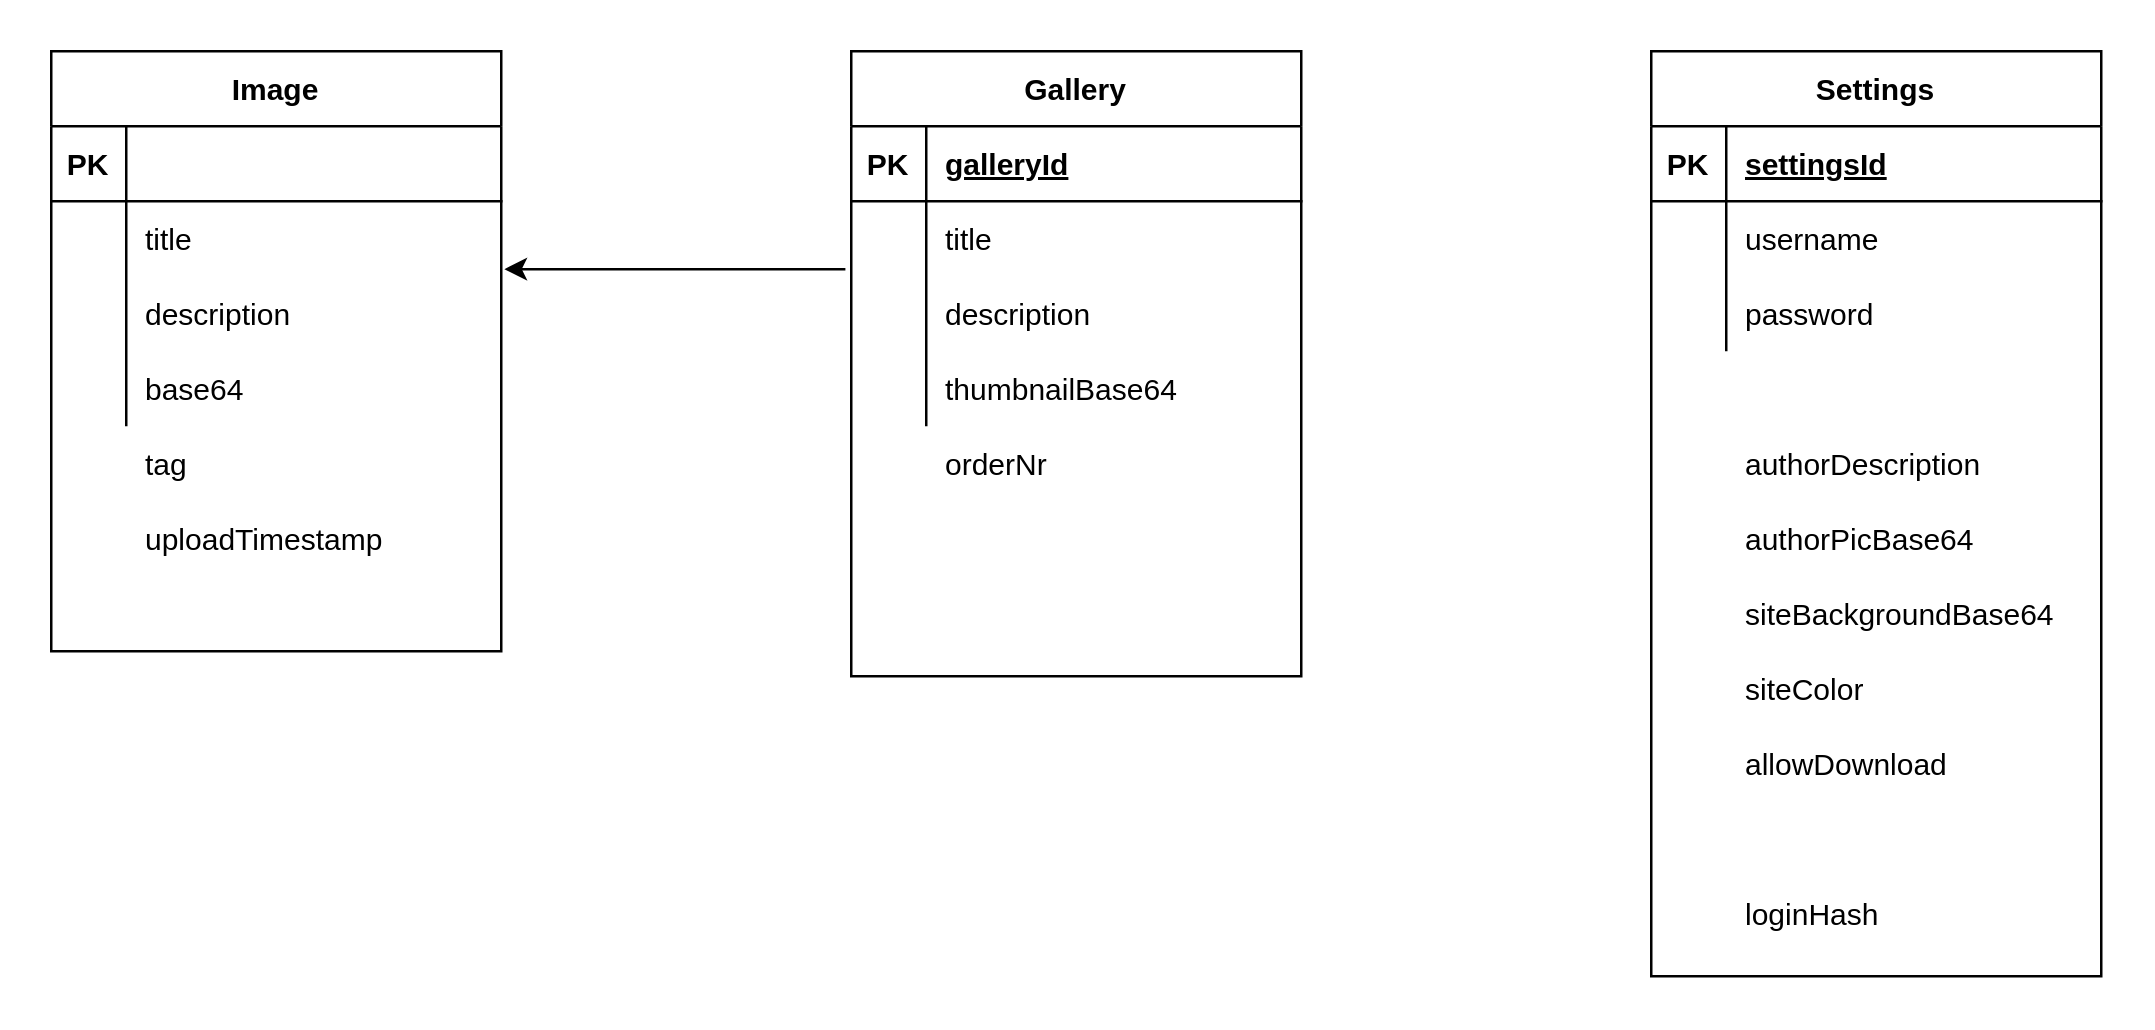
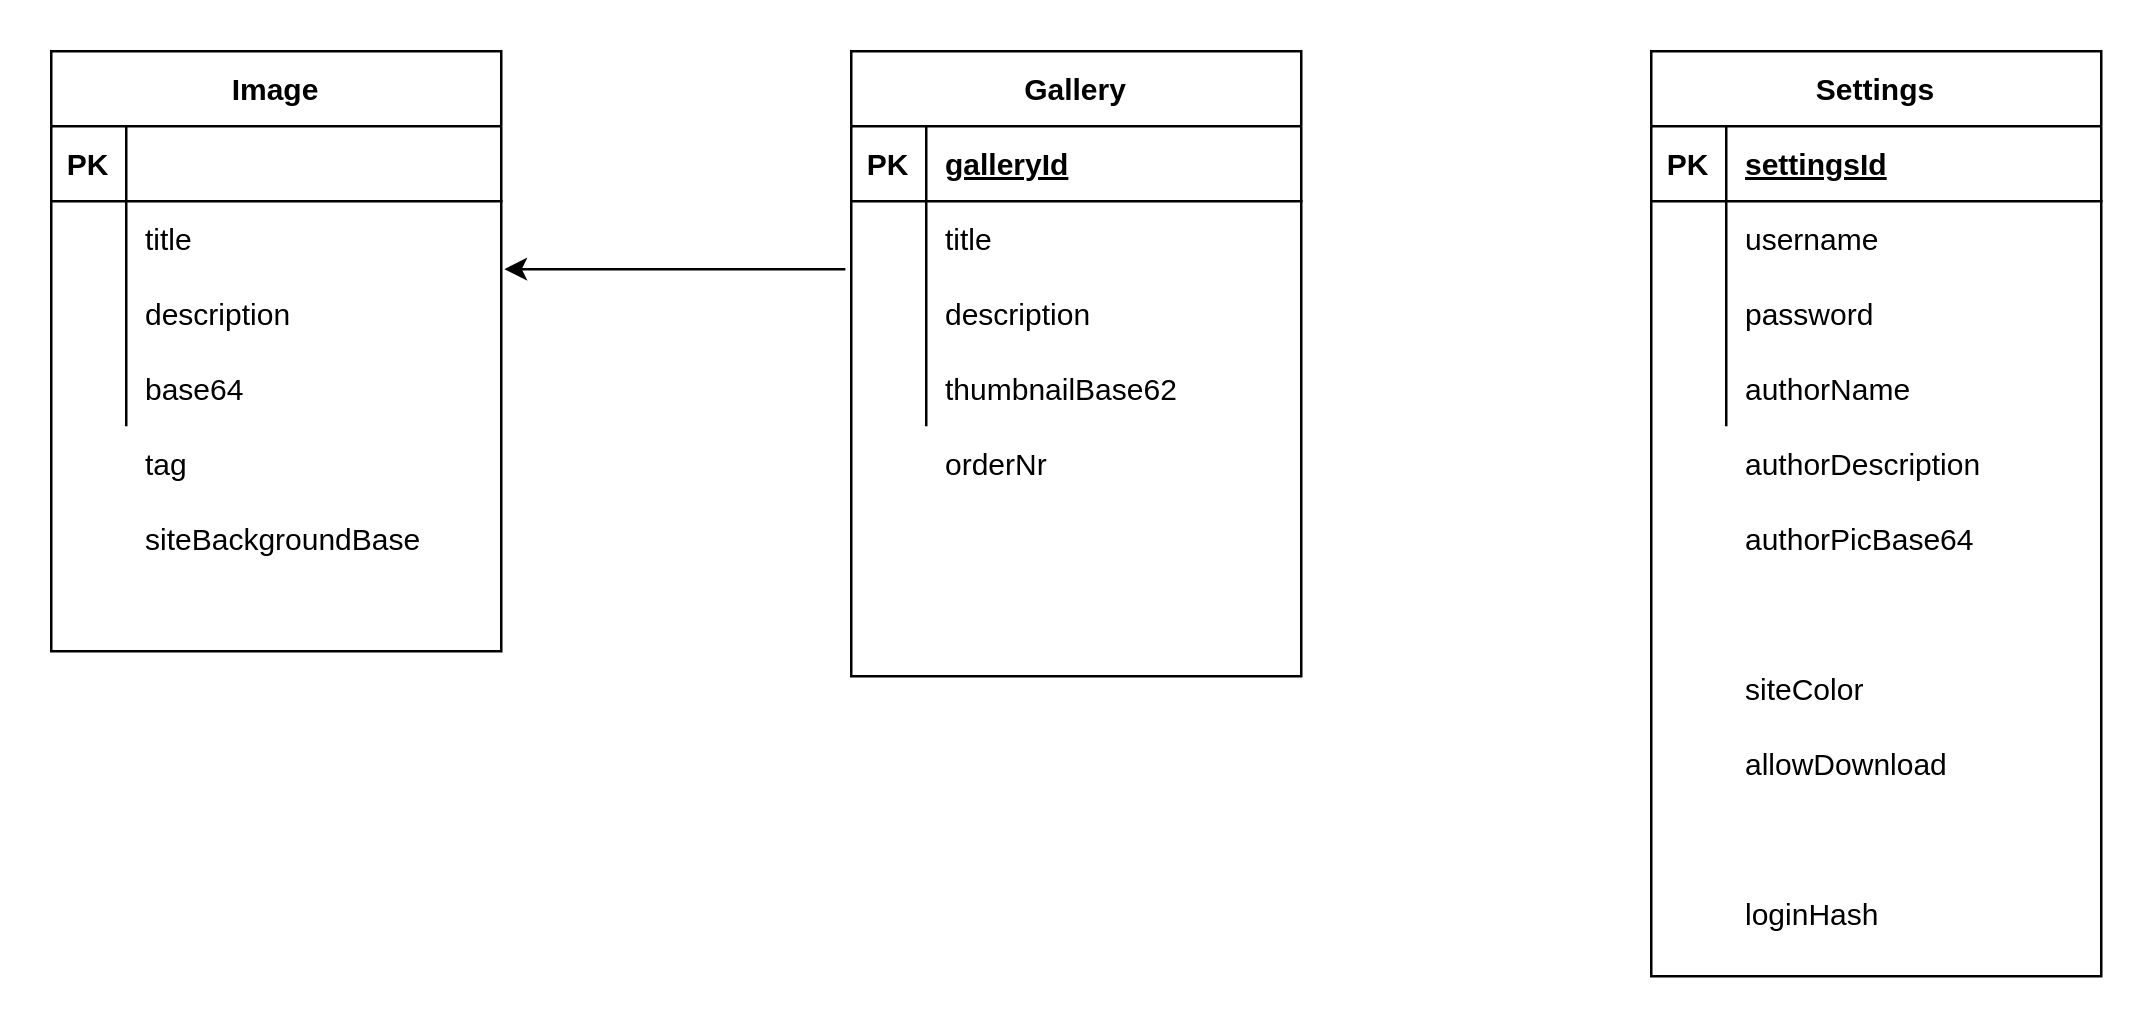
node "authorName": added
node "thumbnailBase64": label "thumbnailBase64" -> "thumbnailBase62"
node "uploadTimestamp": label "uploadTimestamp" -> "siteBackgroundBase"
node "siteBackgroundBase64": removed
